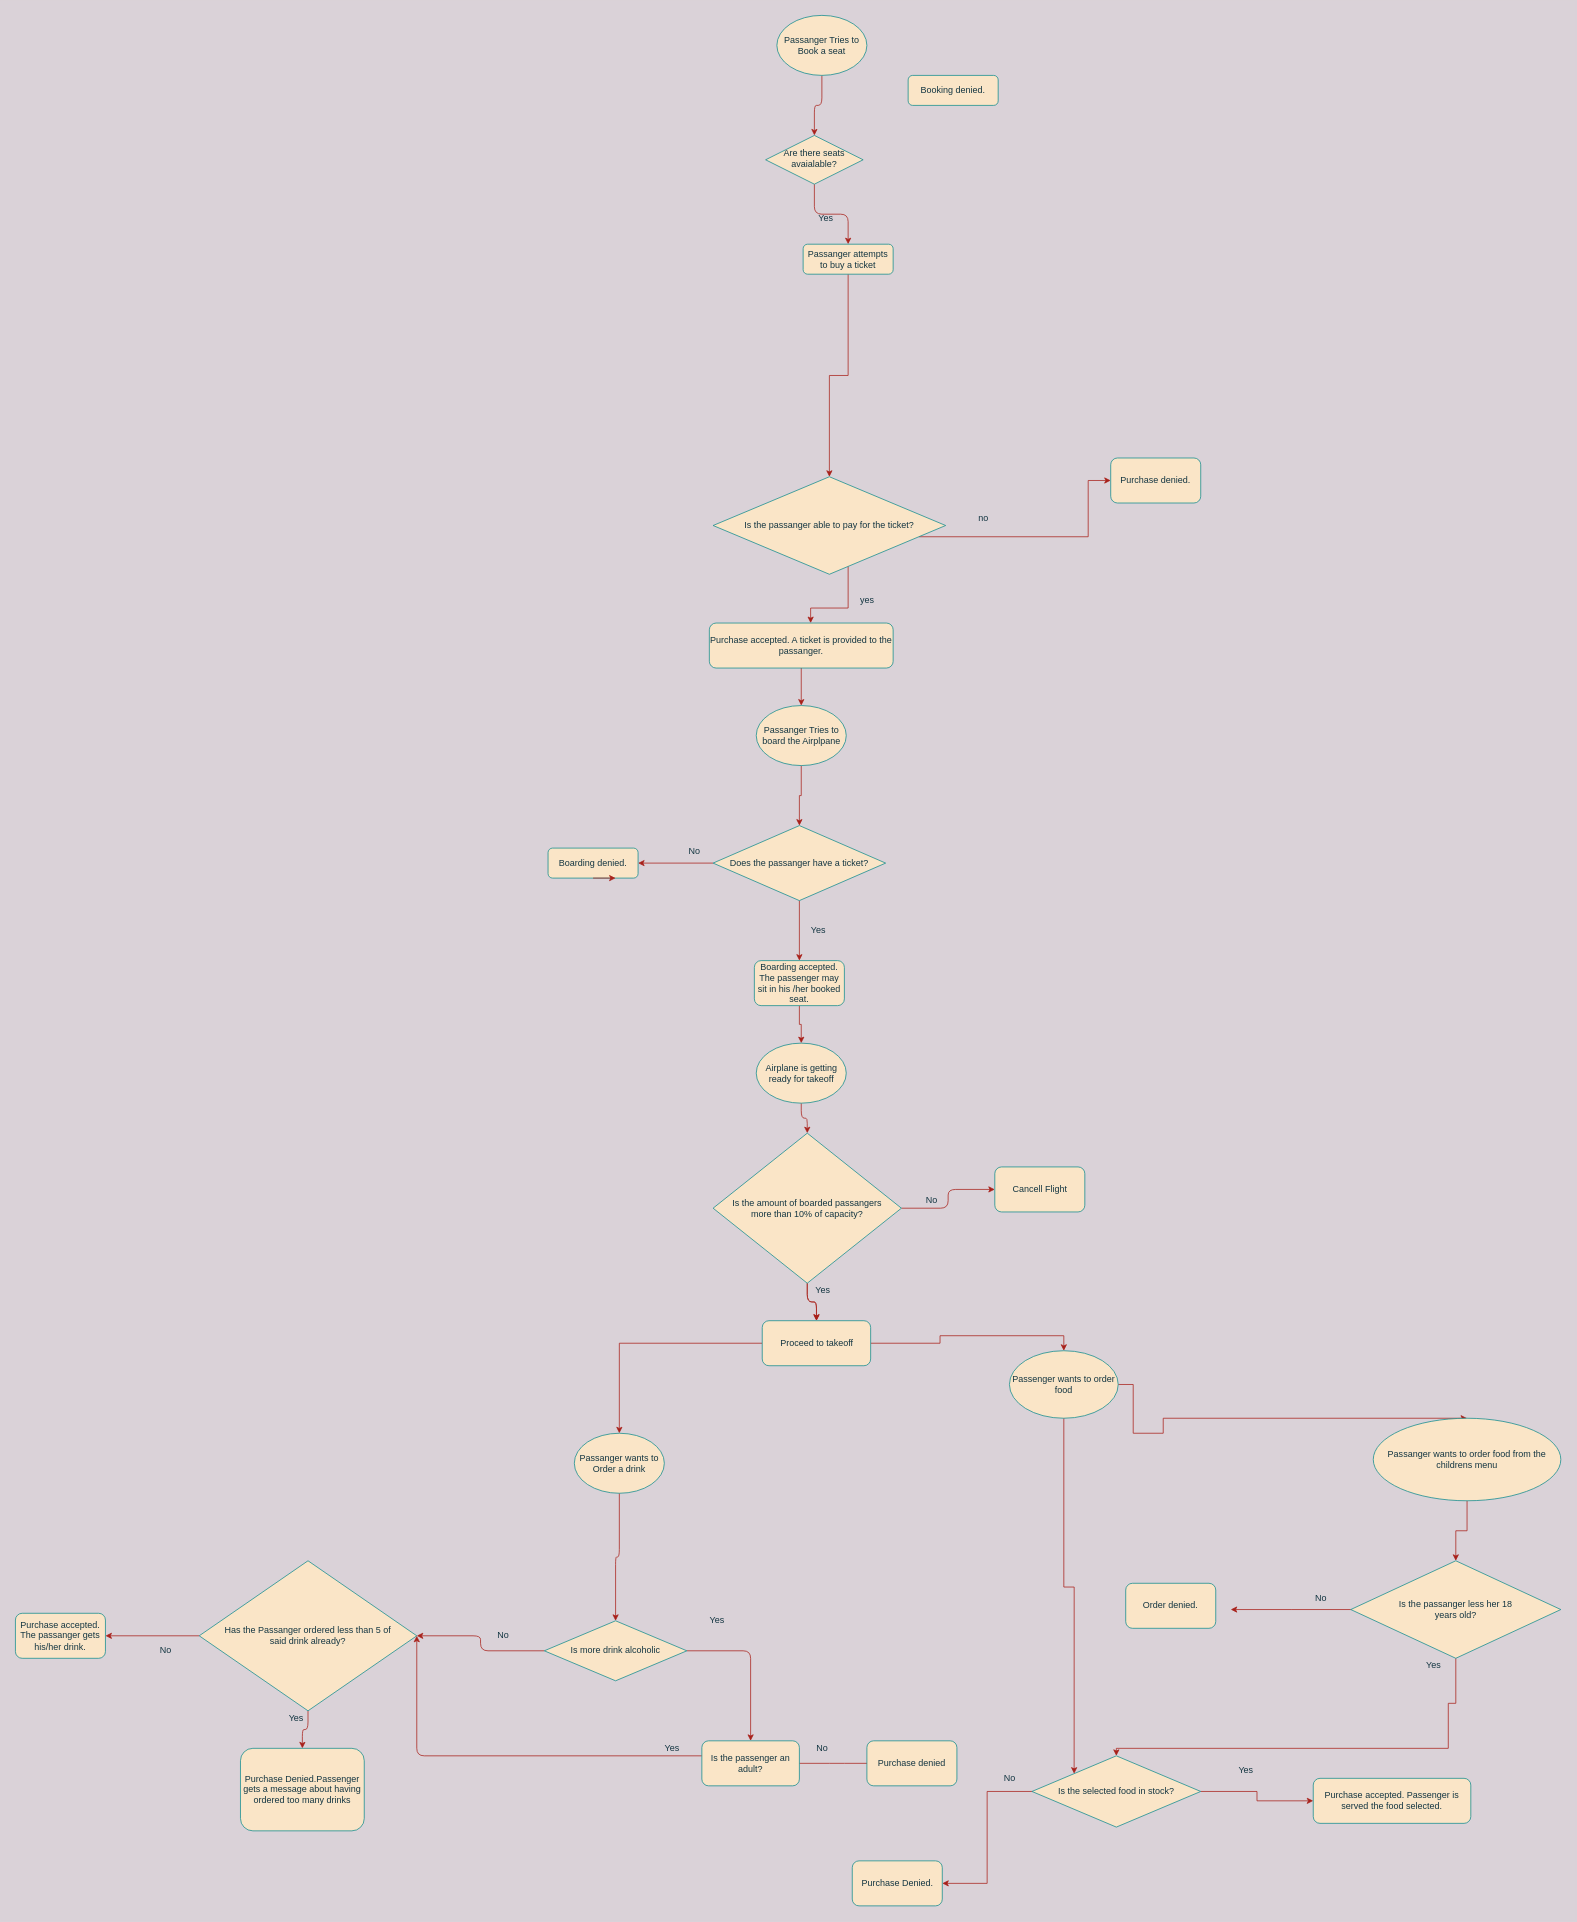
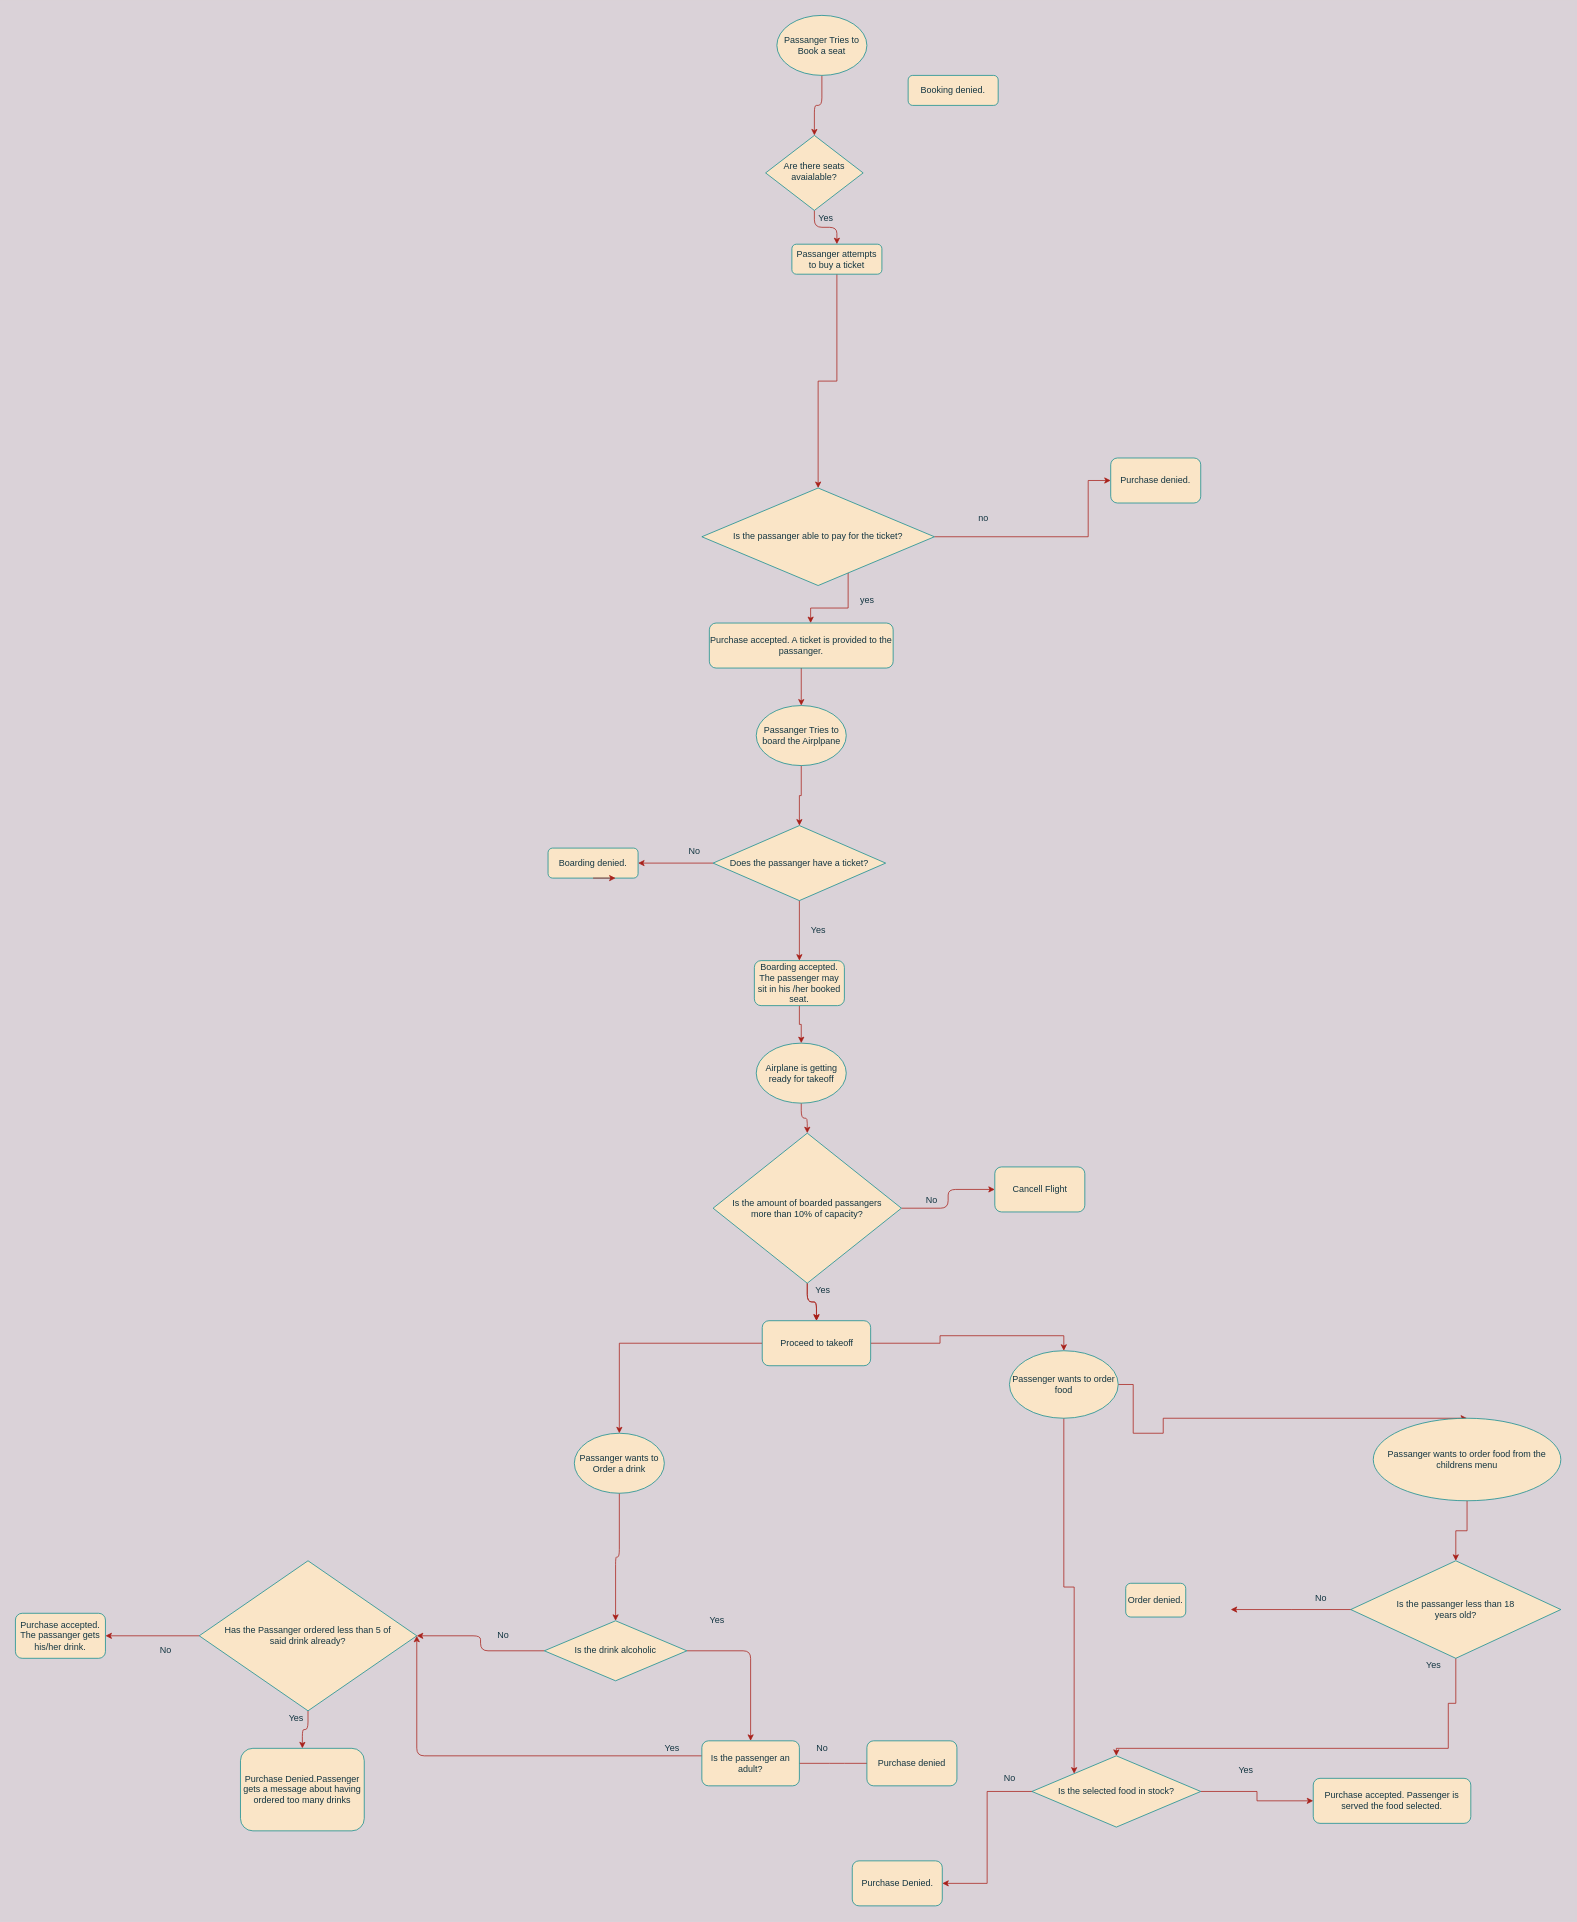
node "Are there seats avaialable?": size 98x49 -> 98x75
node "Passanger attempts to buy a ticket": moved (848, 259) -> (837, 259)
node "Is the passanger able to pay for the ticket?": moved (829, 525) -> (818, 537)
node "Order denied.": size 90x45 -> 60x34
node "Is the passanger less her 18 years old?": label "Is the passanger less her 18 years old?" -> "Is the passanger less than 18 years old?"
node "Is more drink alcoholic": label "Is more drink alcoholic" -> "Is the drink alcoholic"
